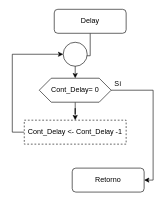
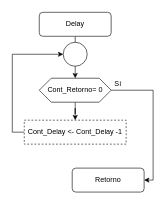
node "Delay": moved (90, 21) -> (75, 24)
node "Cont_Delay= 0": label "Cont_Delay= 0" -> "Cont_Retorno= 0"
